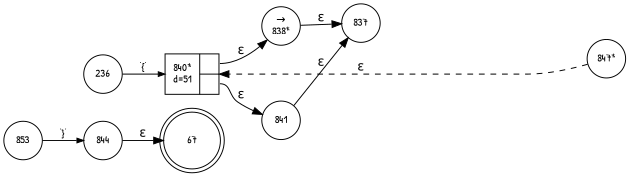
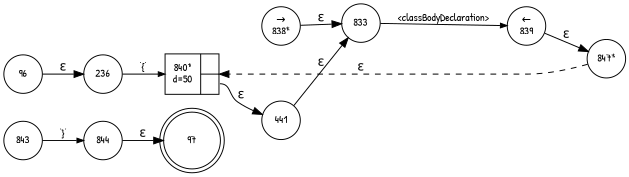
node "837": label "837" -> "833"
node "← 839": added
edge "840*" -> "→ 838*": removed, label "ε"
node "96": added
node "840*": text "d=51" -> "d=50"
node "841": label "841" -> "441"
node "853": label "853" -> "843"
node "67": label "67" -> "97"
